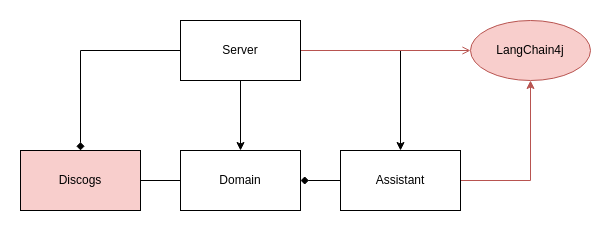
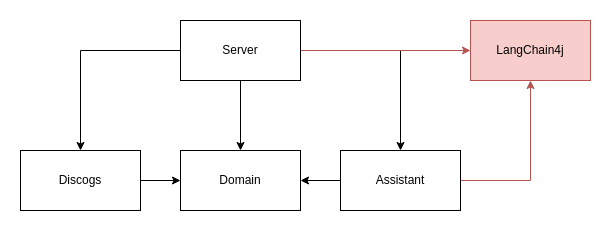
edge "Server" -> "LangChain4j": arrowhead open -> classic
node "LangChain4j": shape ellipse -> rectangle
edge "Server" -> "Discogs": arrowhead diamond -> classic
node "Discogs": fillcolor #f8cecc -> #ffffff
edge "Discogs" -- "Domain": arrowhead none -> classic
edge "Assistant" -> "Domain": arrowhead diamond -> classic
